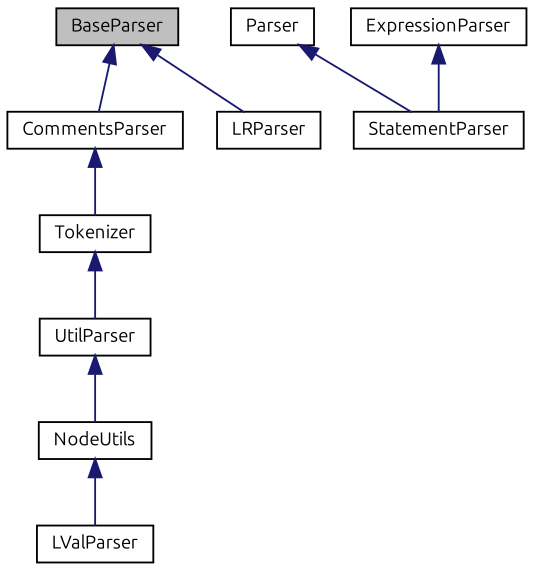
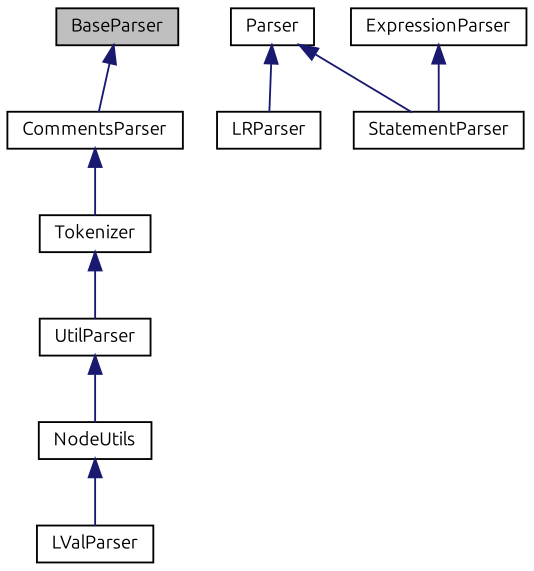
edge "LRParser" -> "BaseParser": now "LRParser" -> "Parser"
